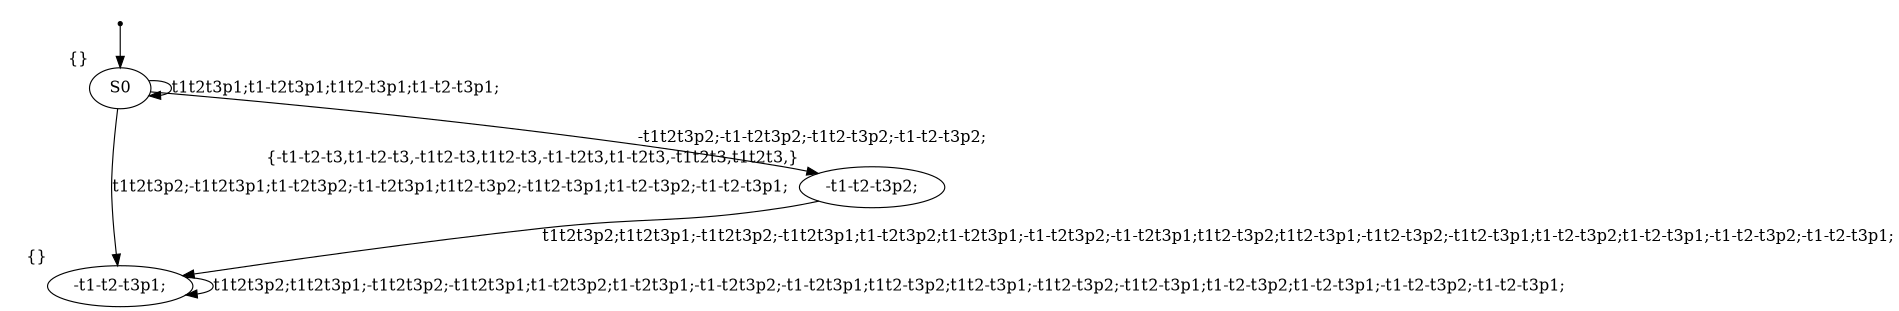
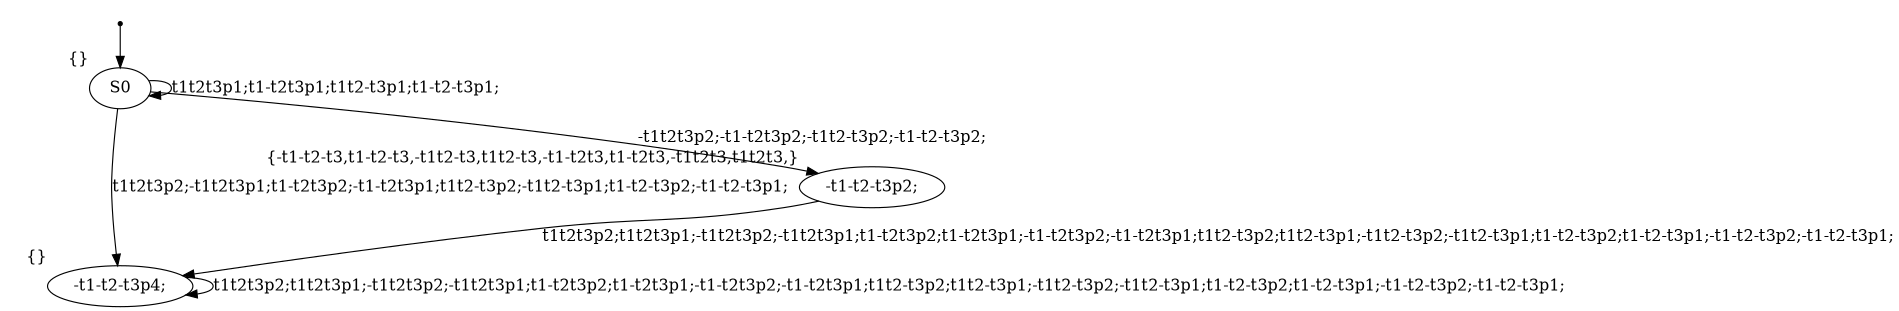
node "-t1-t2-t3p1; {}": label "-t1-t2-t3p1; {}" -> "-t1-t2-t3p4; {}"
